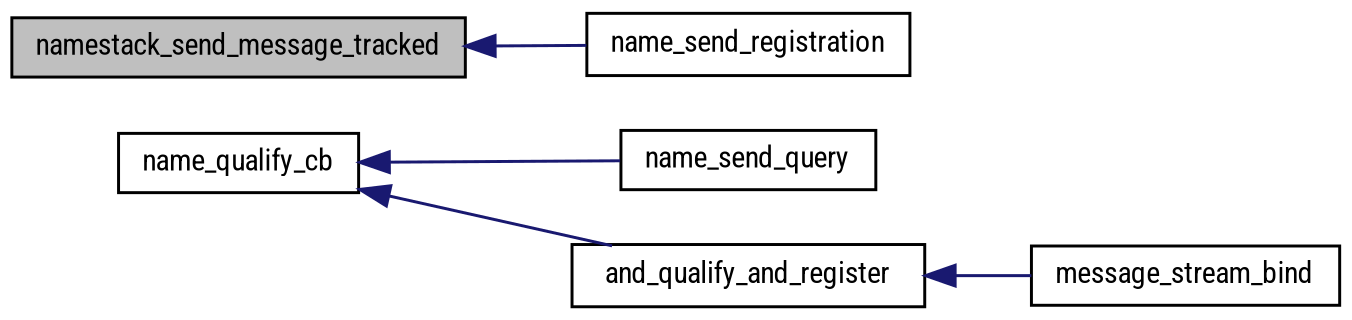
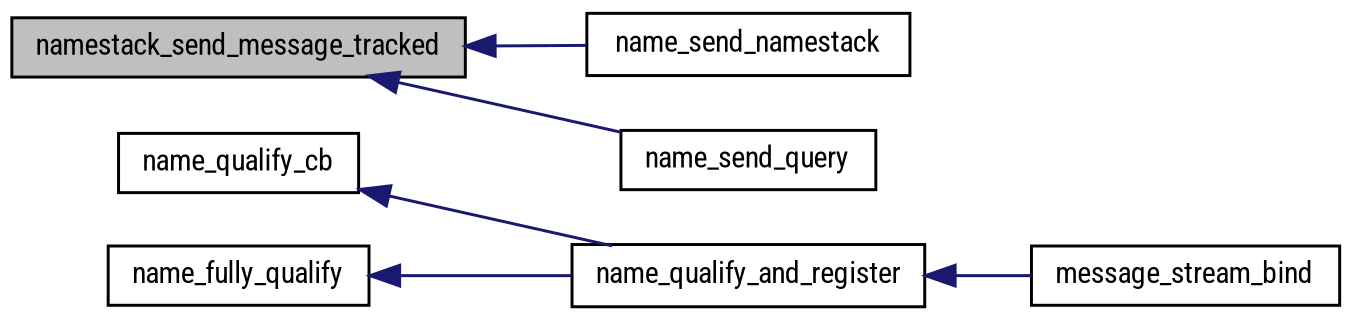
node "name_send_registration": label "name_send_registration" -> "name_send_namestack"
edge "name_send_query" -> "name_qualify_cb": now "name_send_query" -> "namestack_send_message_tracked"
node "name_fully_qualify": added
node "and_qualify_and_register": label "and_qualify_and_register" -> "name_qualify_and_register"
